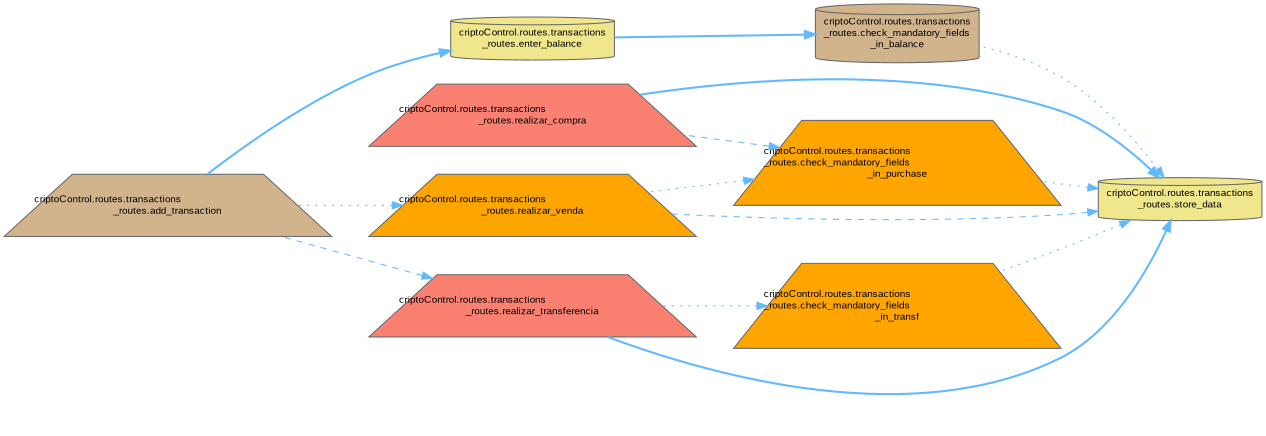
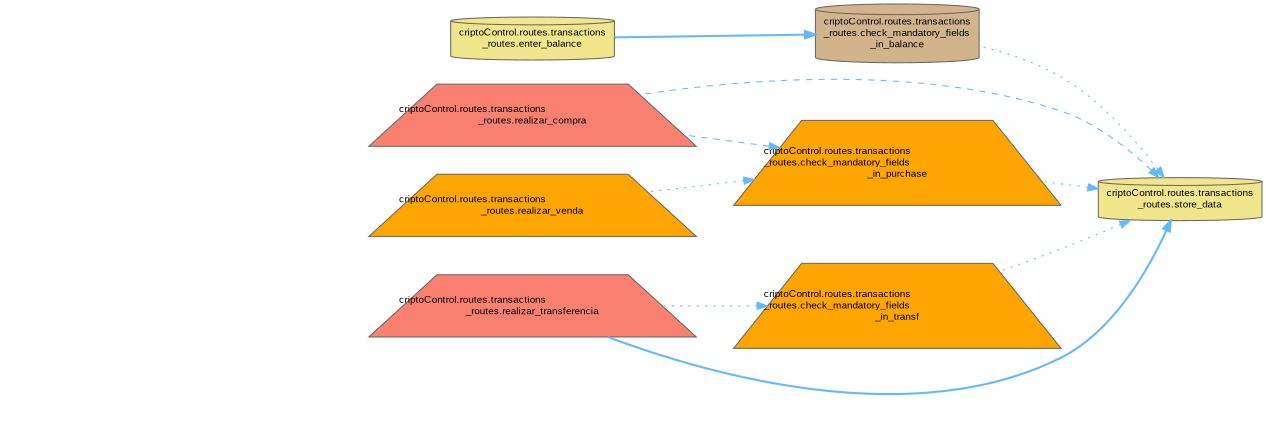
edge "criptoControl.routes.transactions _routes.realizar_compra" -> "criptoControl.routes.transactions _routes.store_data": style bold -> dashed
node "criptoControl.routes.transactions _routes.add_transaction": removed
edge "criptoControl.routes.transactions _routes.realizar_venda" -> "criptoControl.routes.transactions _routes.store_data": removed
